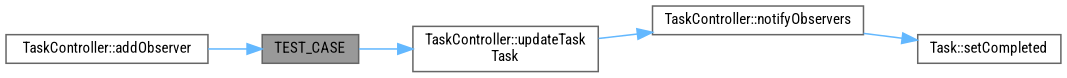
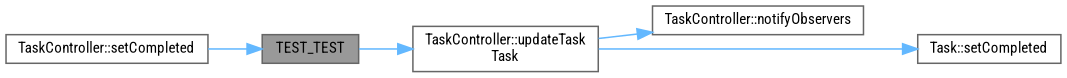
edge "TaskController::notifyObservers" -> "Task::setCompleted": now "TaskController::updateTask Task" -> "Task::setCompleted"
node "TaskController::addObserver": label "TaskController::addObserver" -> "TaskController::setCompleted"
node "TEST_CASE": label "TEST_CASE" -> "TEST_TEST"
